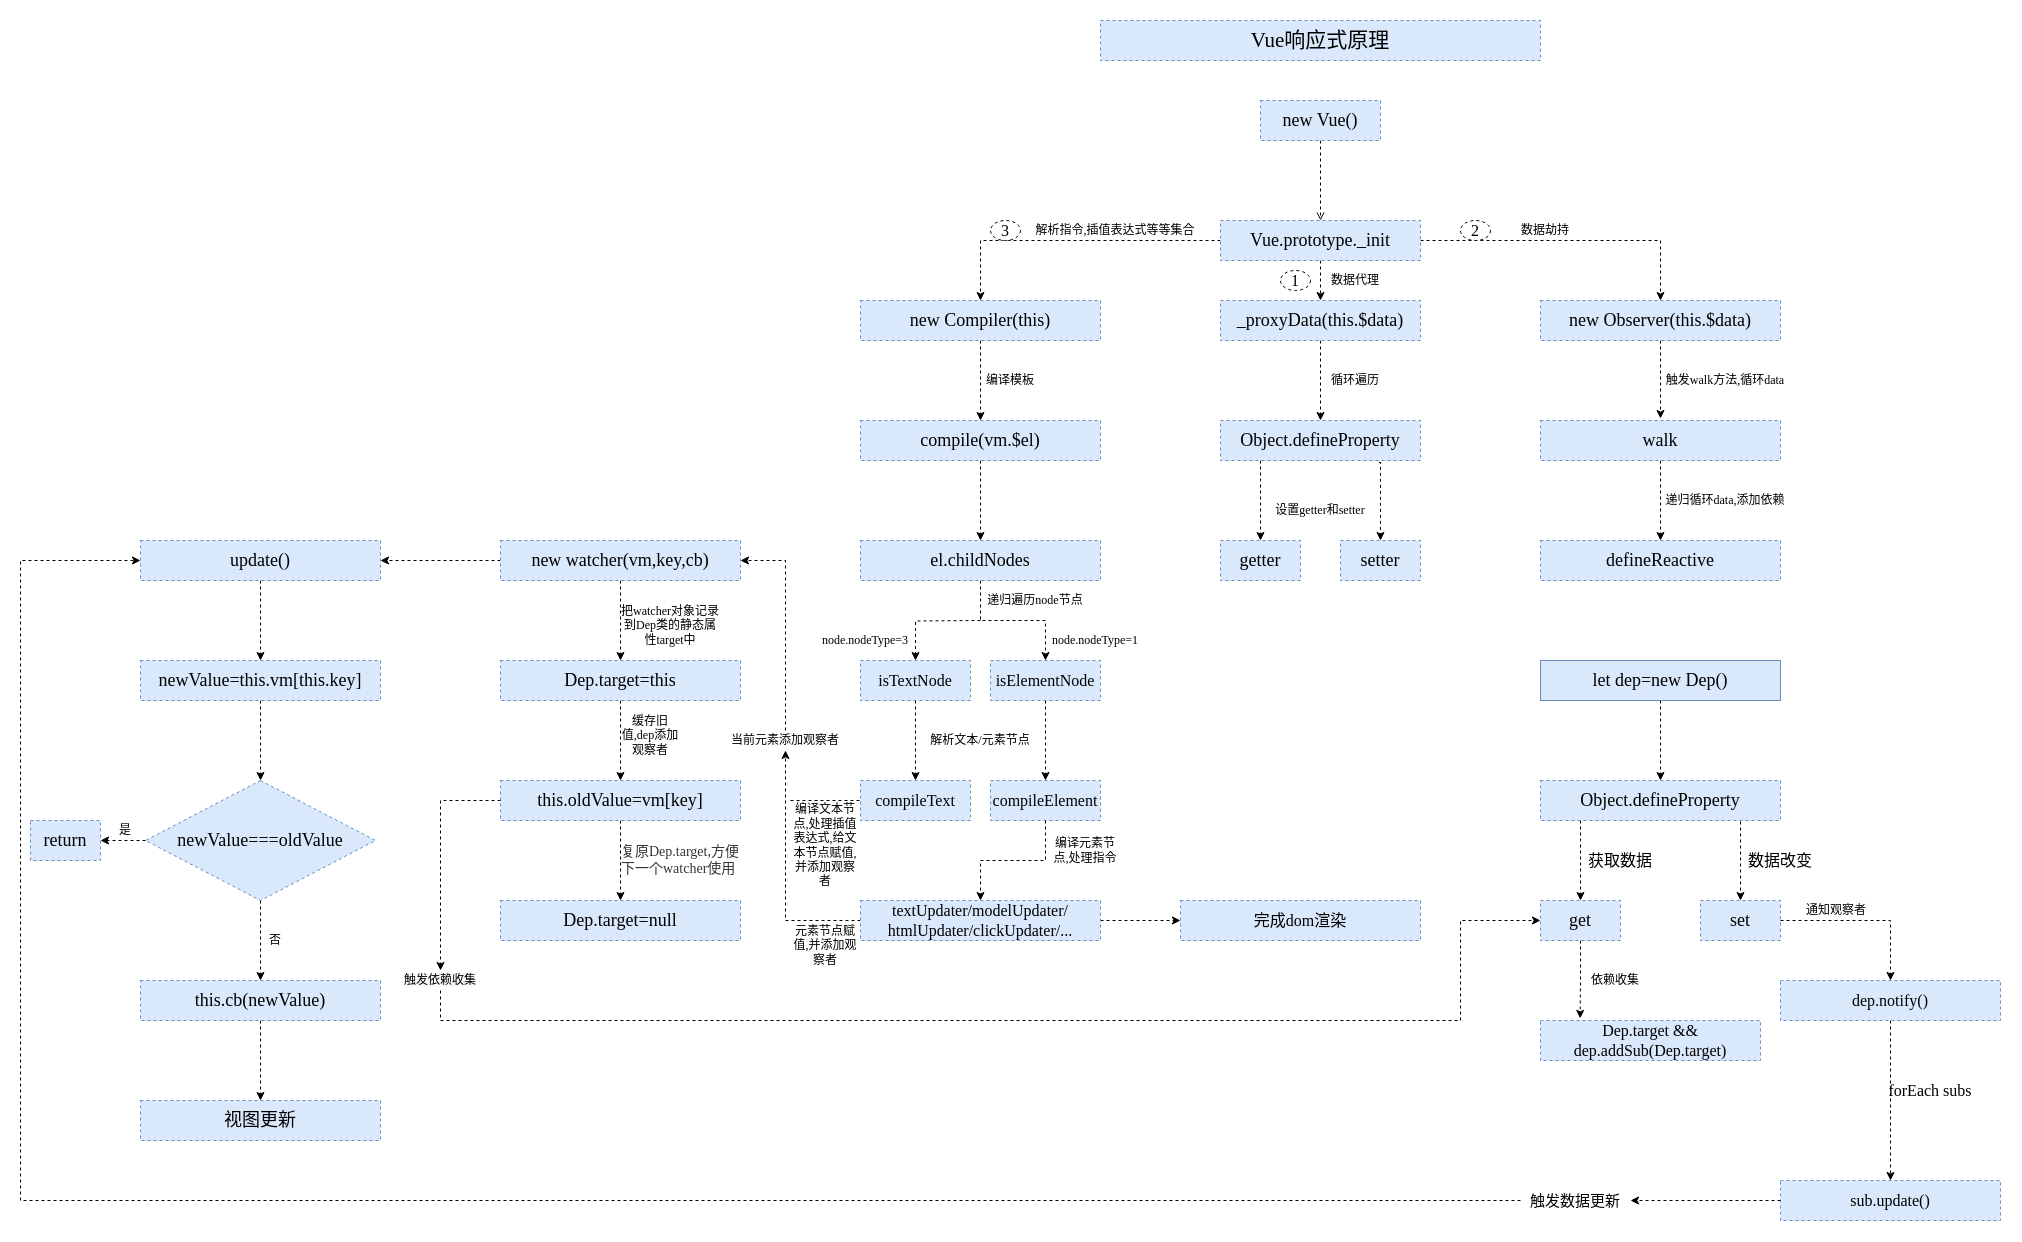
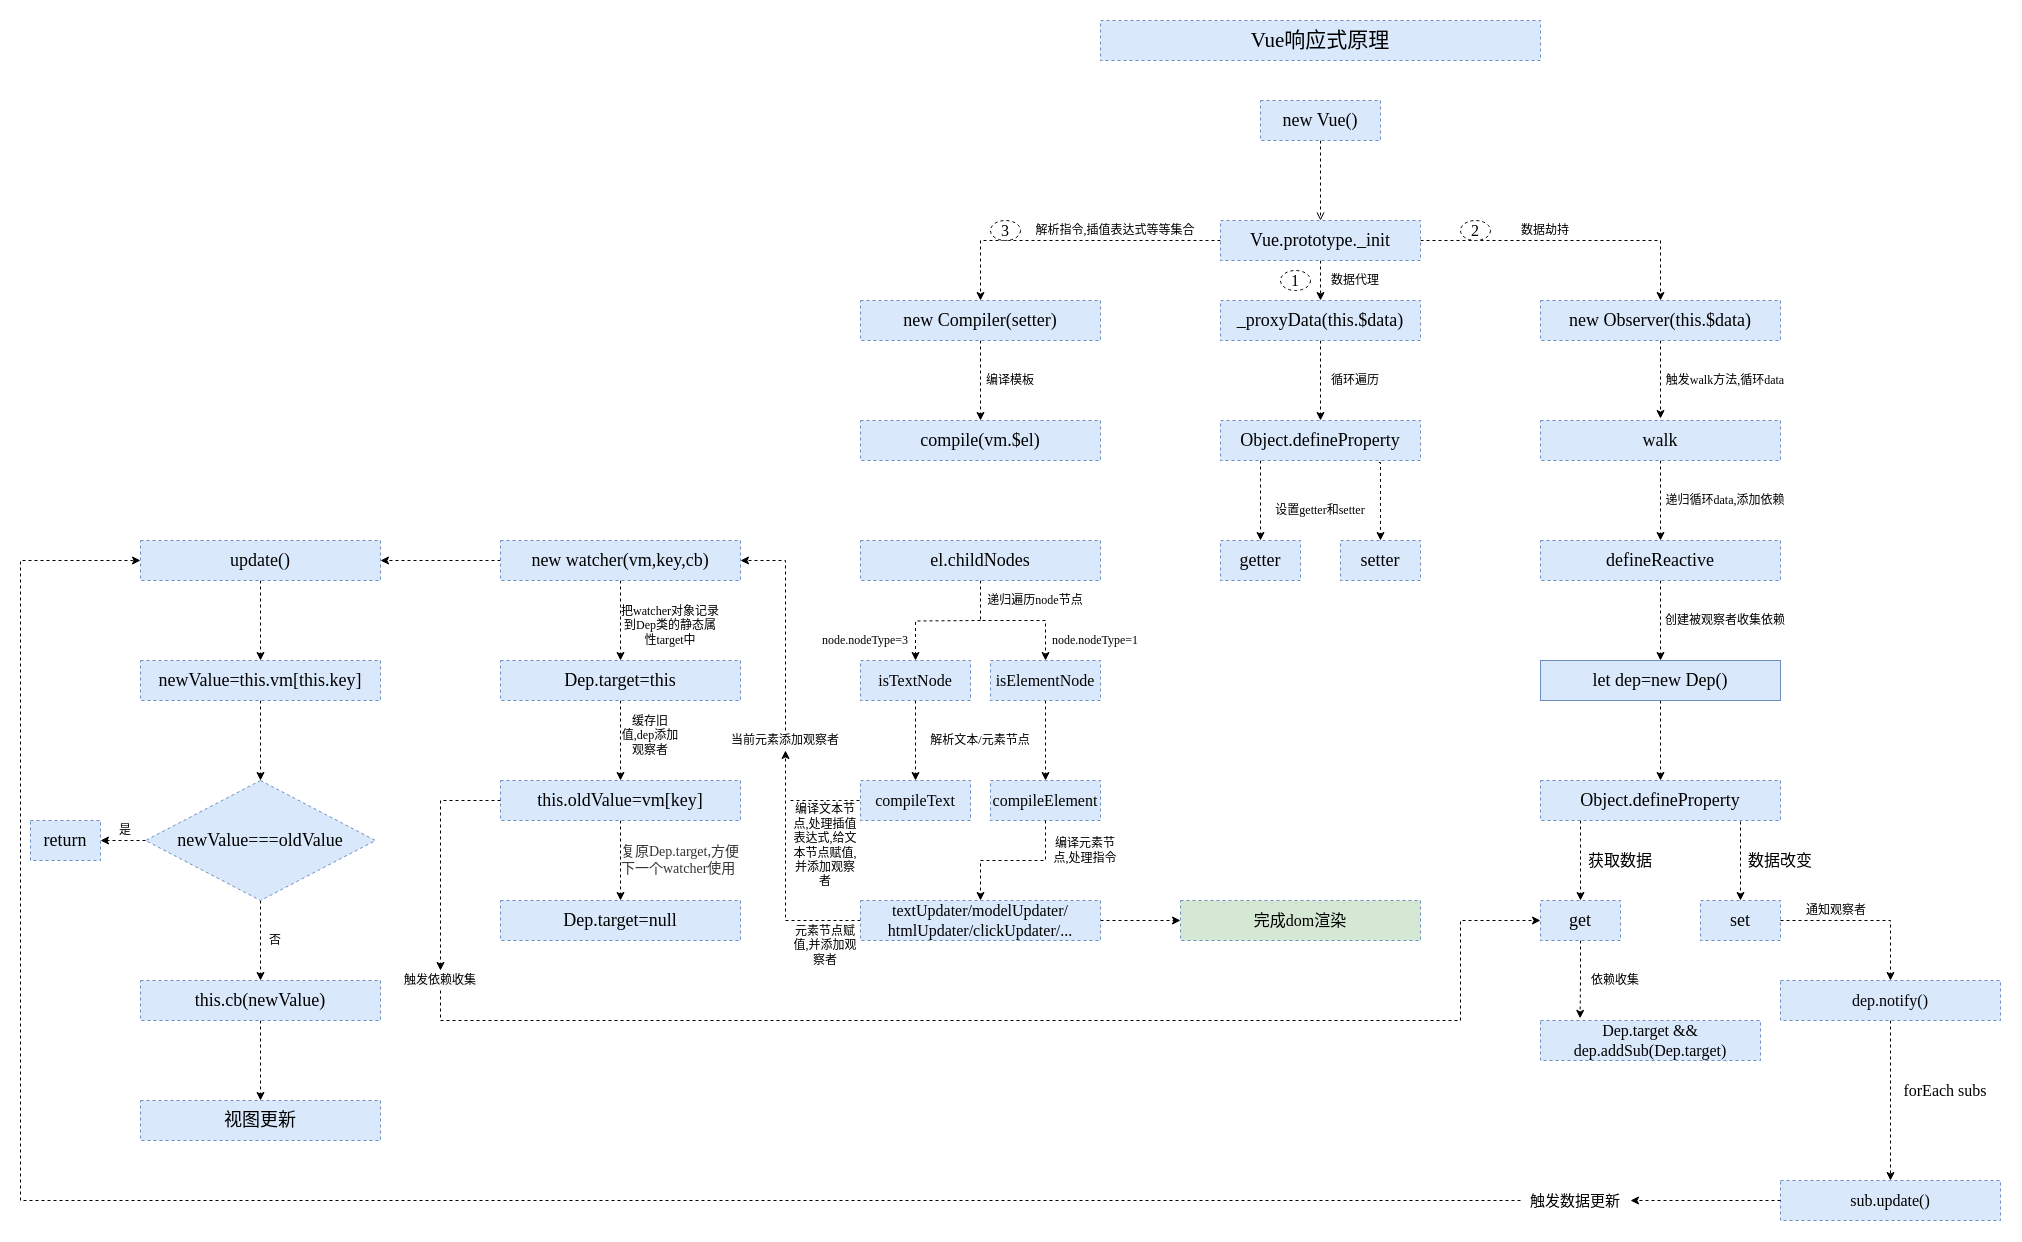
node "new Compiler(this)": label "new Compiler(this)" -> "new Compiler(setter)"
edge "compile(vm.$el)" -> "el.childNodes": removed
edge "defineReactive" -> "let dep=new Dep()": added
node "创建被观察者收集依赖": added
node "完成dom渲染": fillcolor #dae8fc -> #d5e8d4
node "forEach subs": moved (1931, 1091) -> (1946, 1091)
